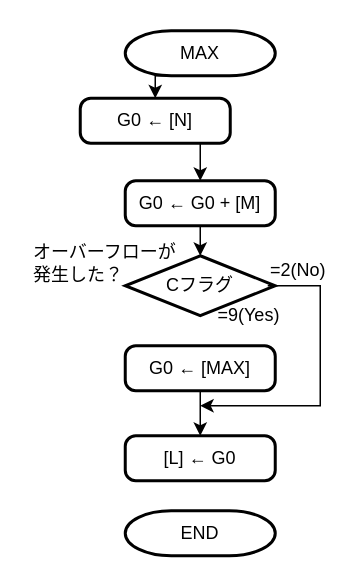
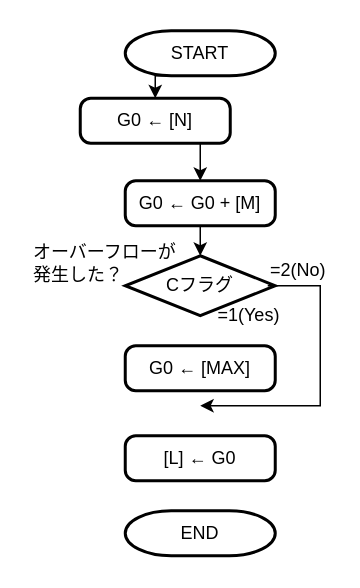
node "MAX": label "MAX" -> "START"
node "=9(Yes)": label "=9(Yes)" -> "=1(Yes)"
edge "G0 ← [MAX]" -> "[L] ← G0": removed
